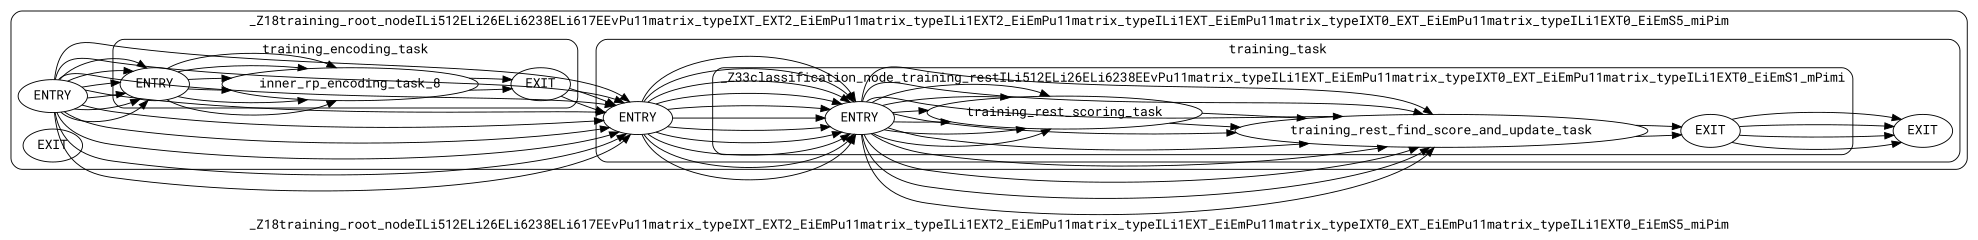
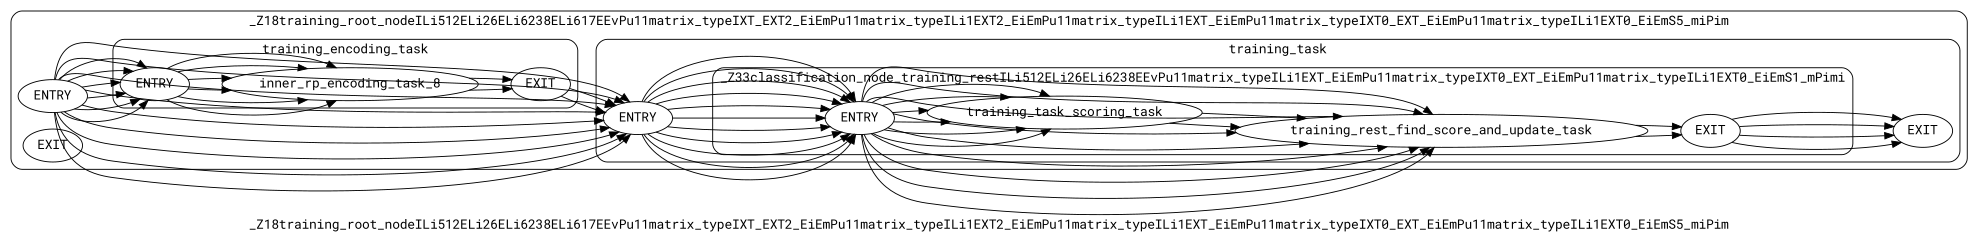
node "training_rest_scoring_task": label "training_rest_scoring_task" -> "training_task_scoring_task"
